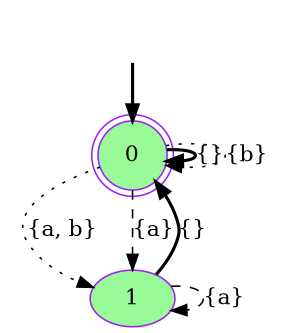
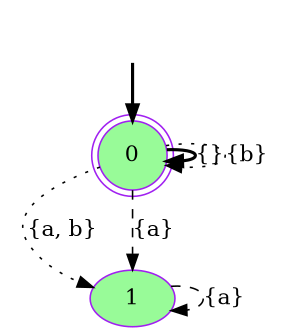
edge "1" -> "0": removed, label "{}"
